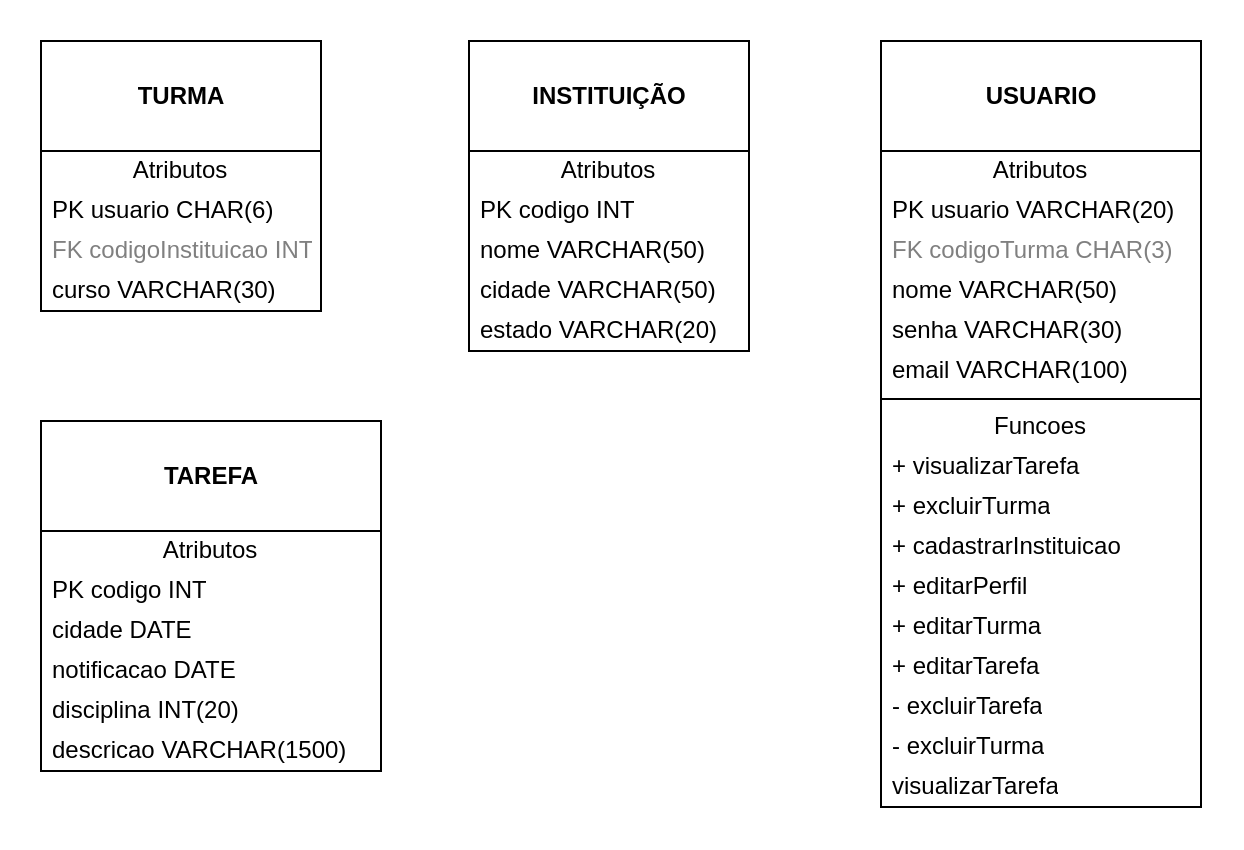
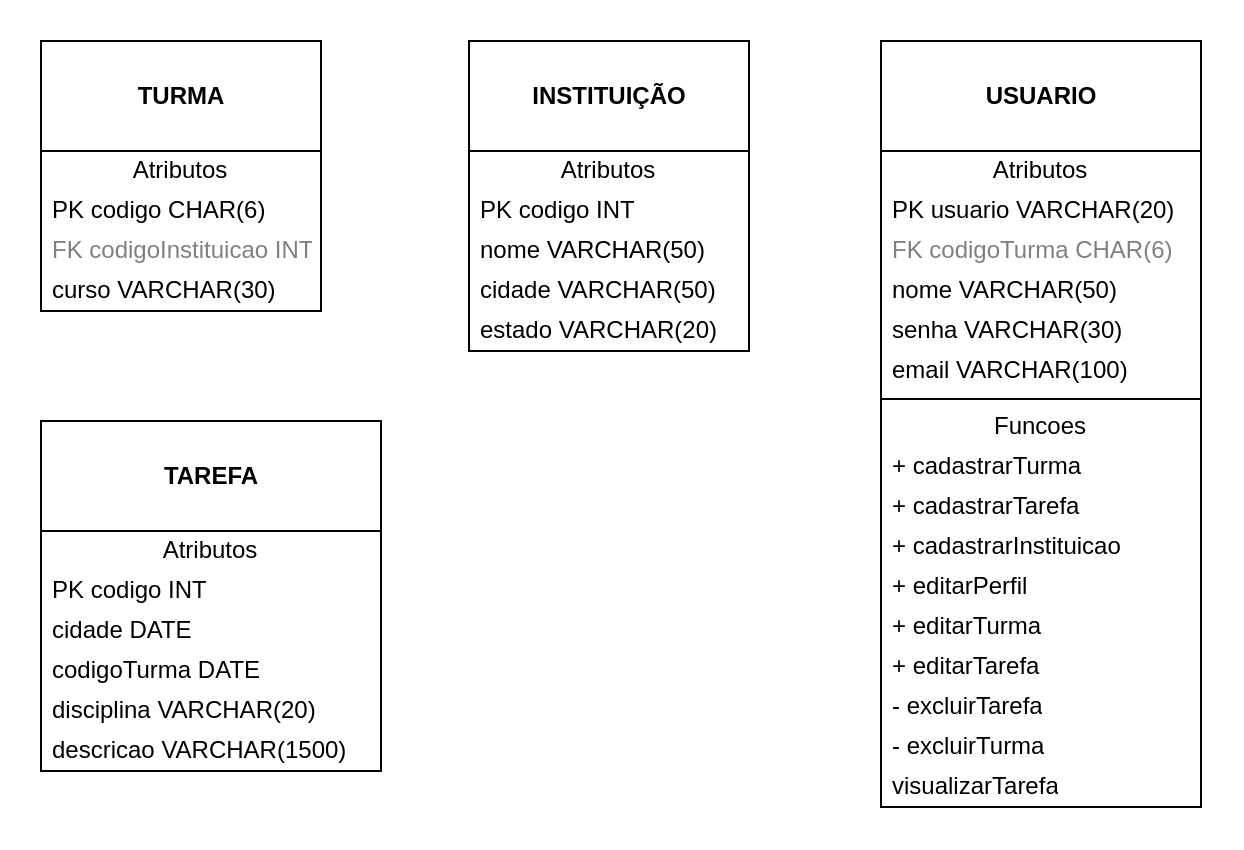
node "PK usuario CHAR(6)": label "PK usuario CHAR(6)" -> "PK codigo CHAR(6)"
node "FK codigoTurma CHAR(3)": label "FK codigoTurma CHAR(3)" -> "FK codigoTurma CHAR(6)"
node "+ visualizarTarefa": label "+ visualizarTarefa" -> "+ cadastrarTurma"
node "+ excluirTurma": label "+ excluirTurma" -> "+ cadastrarTarefa"
node "notificacao DATE": label "notificacao DATE" -> "codigoTurma DATE"
node "disciplina INT(20)": label "disciplina INT(20)" -> "disciplina VARCHAR(20)"
